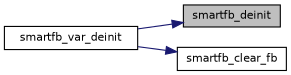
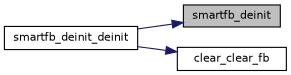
node "smartfb_var_deinit": label "smartfb_var_deinit" -> "smartfb_deinit_deinit"
node "smartfb_clear_fb": label "smartfb_clear_fb" -> "clear_clear_fb"
